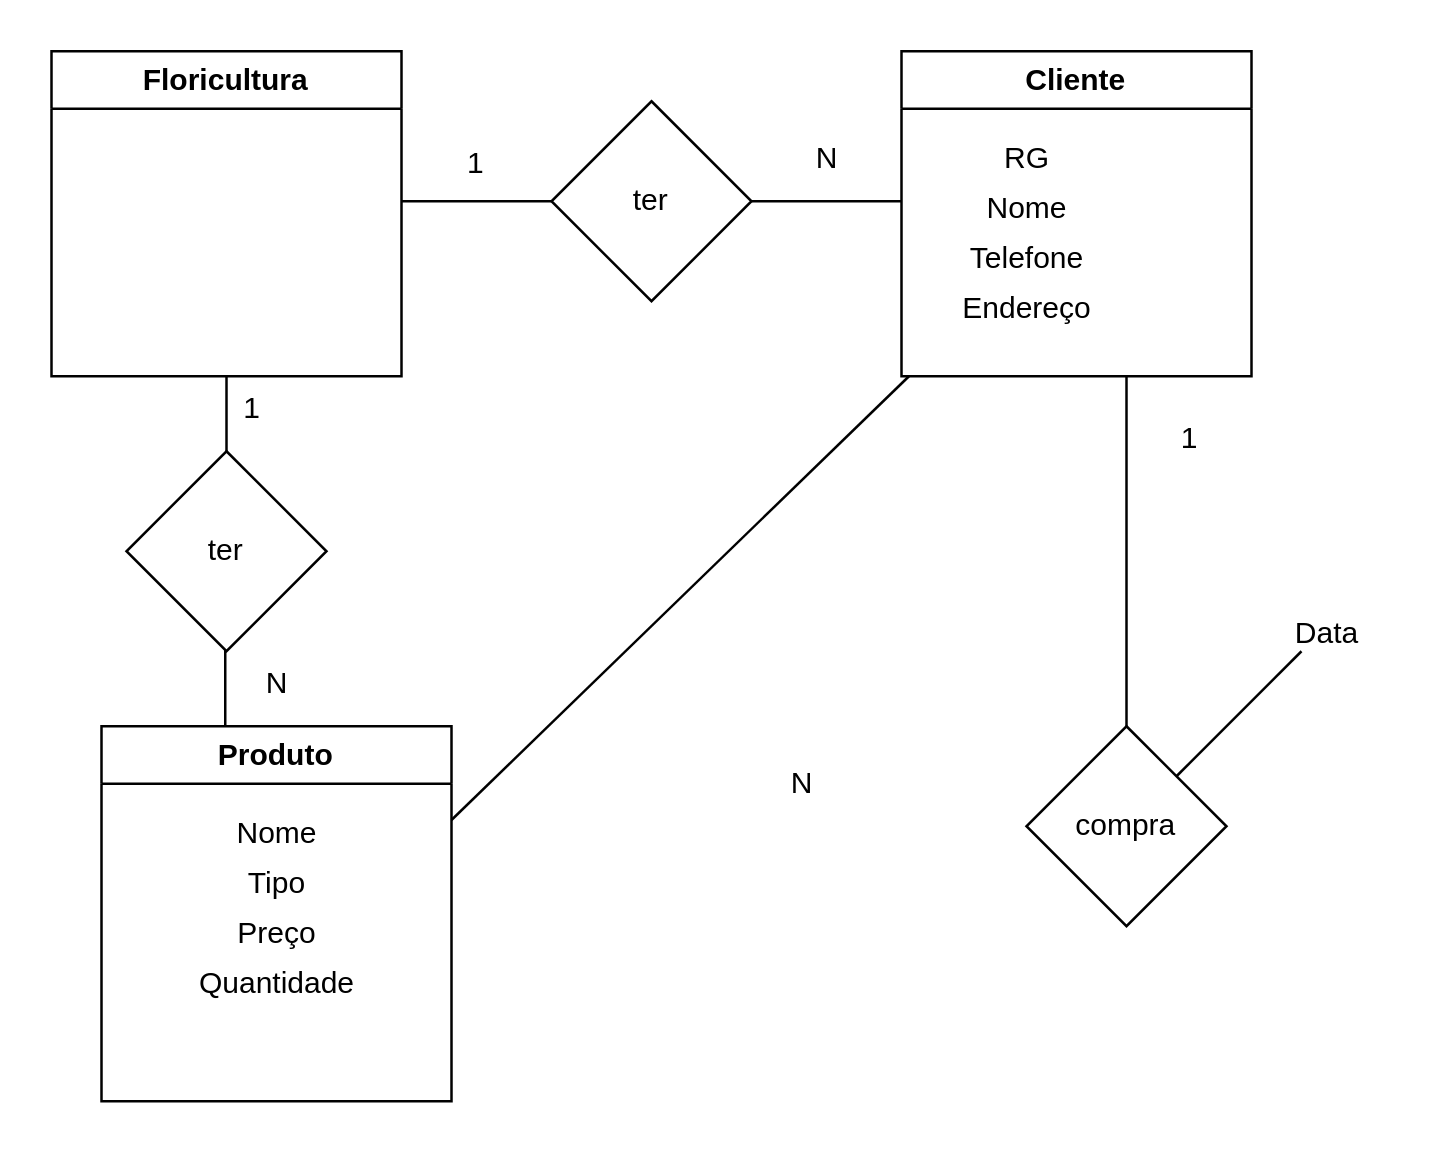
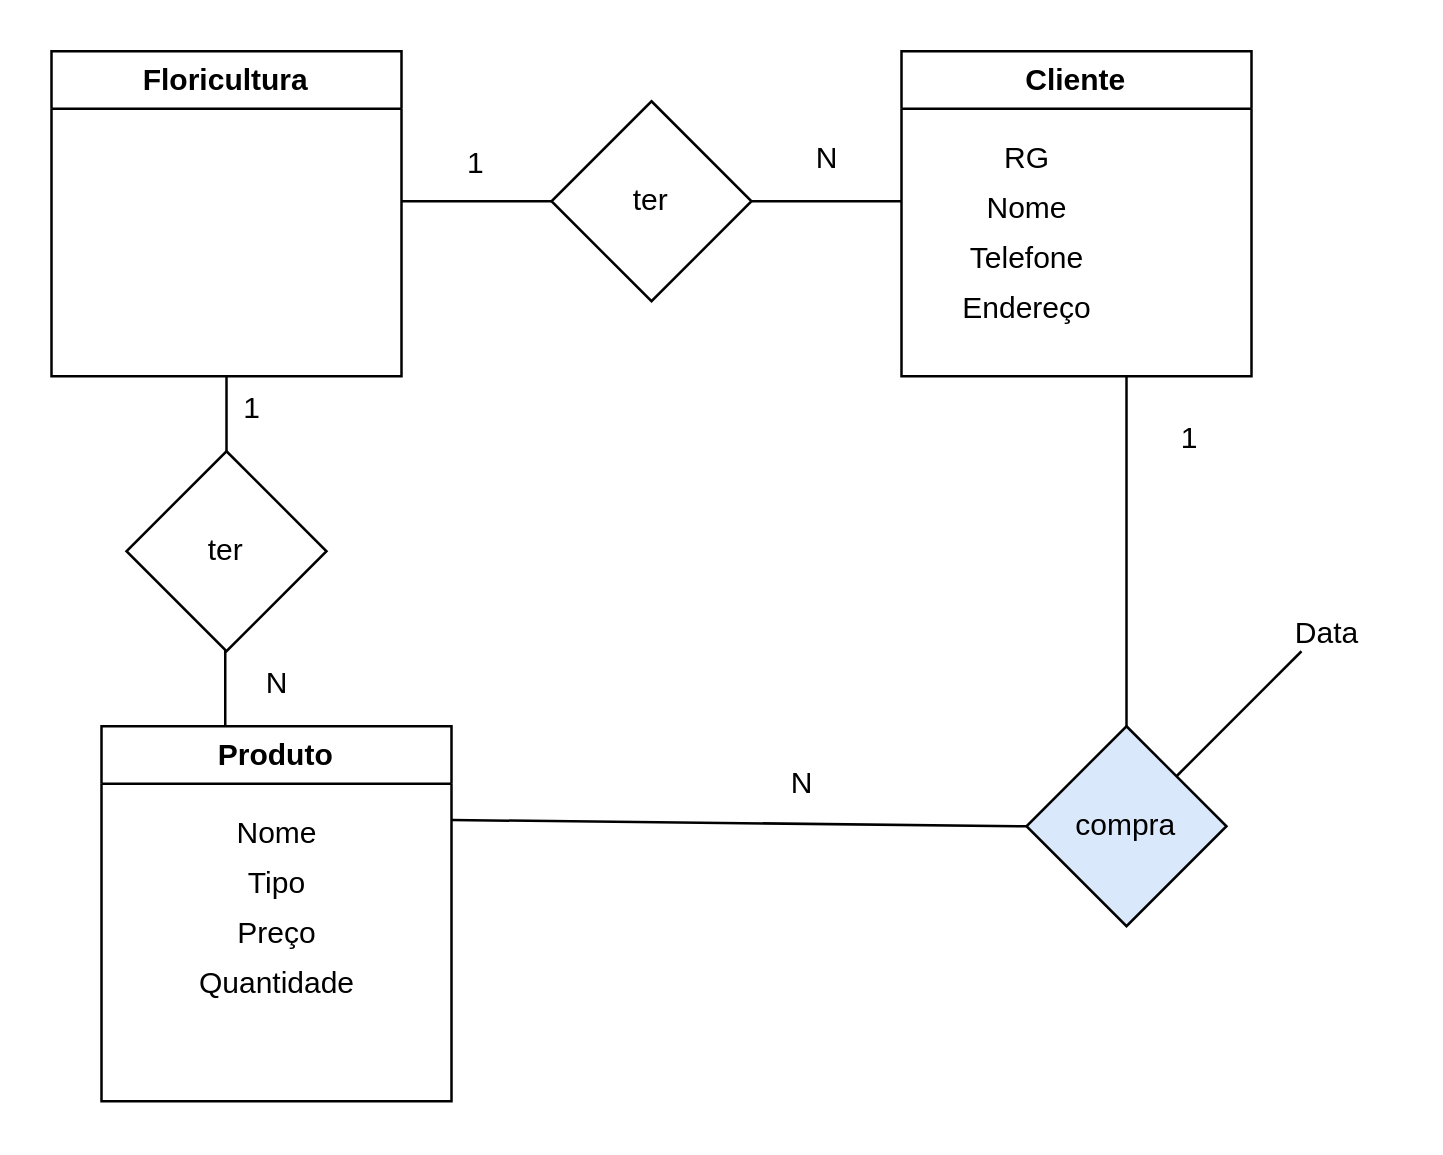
edge "Cliente" -- "Produto": now "compra" -- "Produto"
node "compra": fillcolor #ffffff -> #dae8fc
